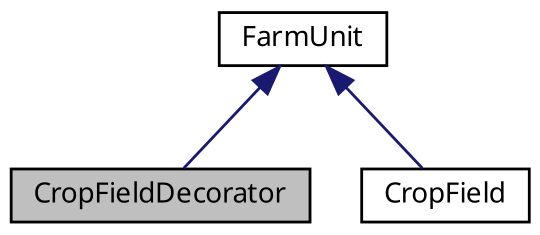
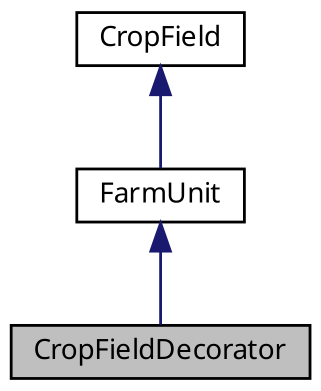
edge "CropField" -> "FarmUnit": reversed
